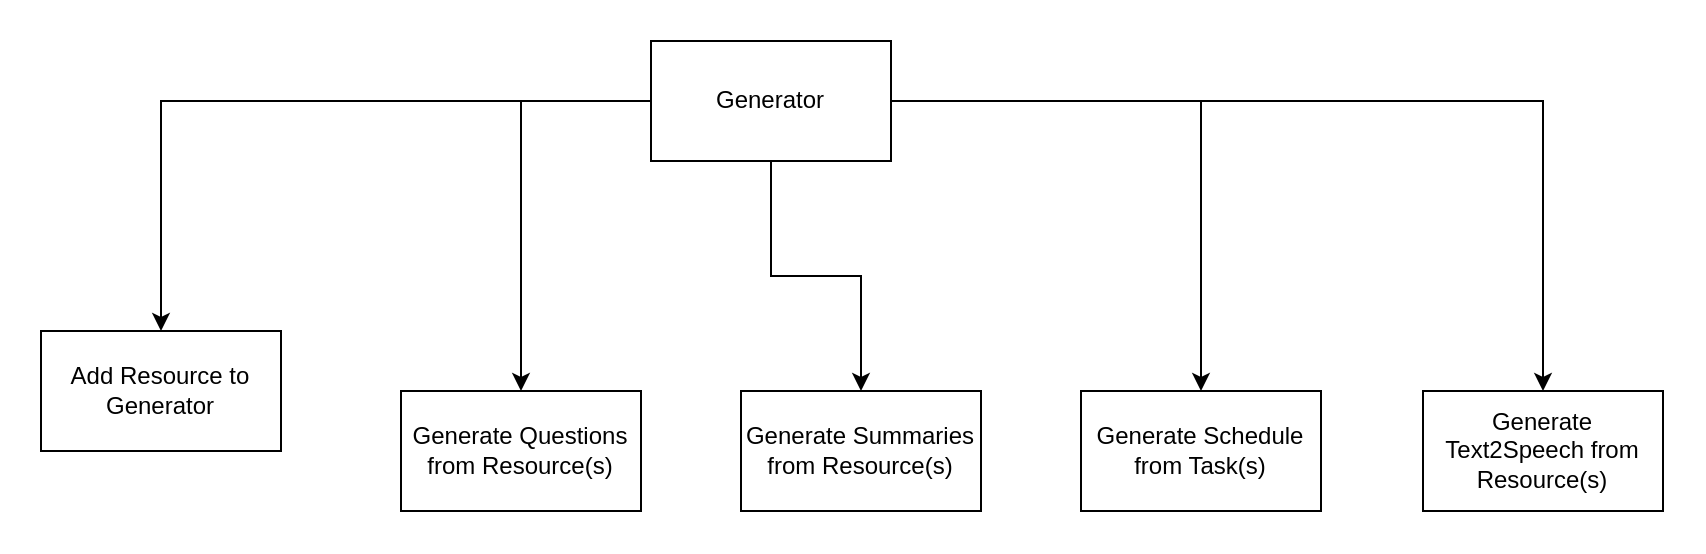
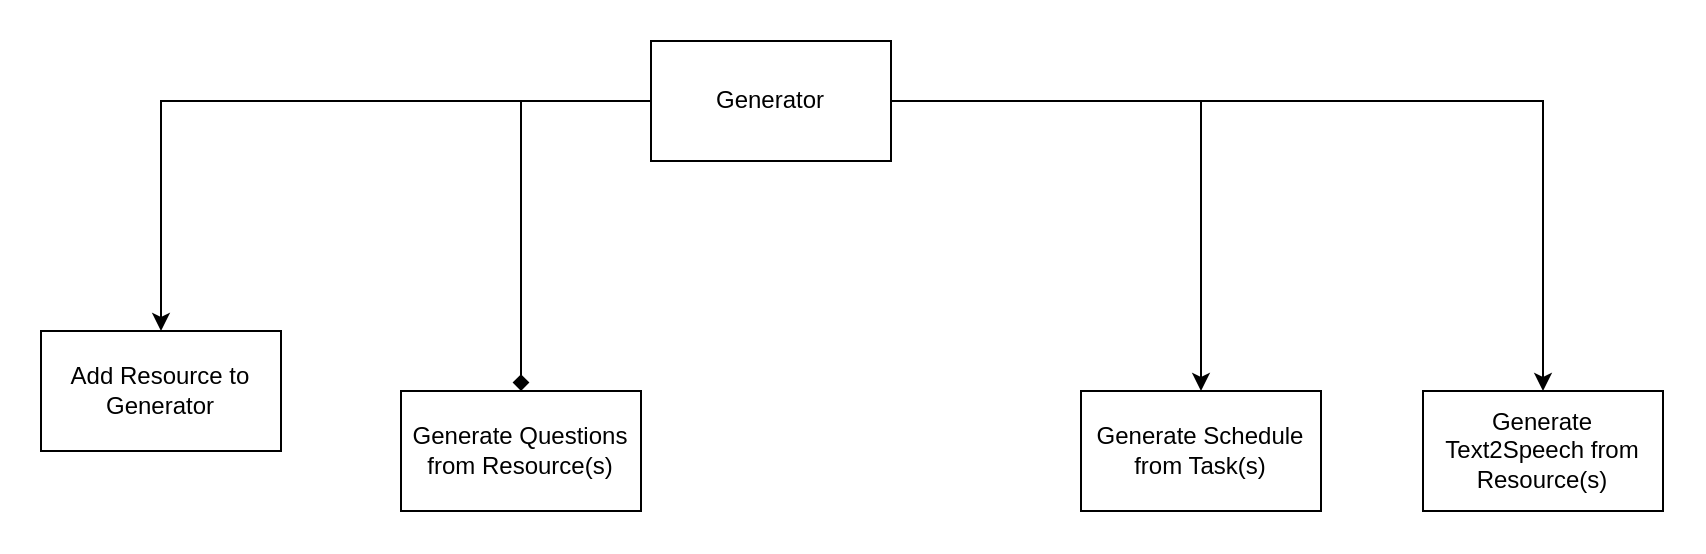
edge "Generator" -> "Generate Summaries from Resource(s)": removed
edge "Generator" -> "Generate Questions from Resource(s)": arrowhead classic -> diamond
node "Generate Summaries from Resource(s)": removed
